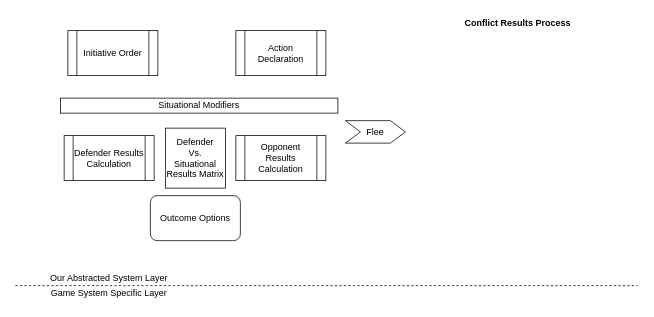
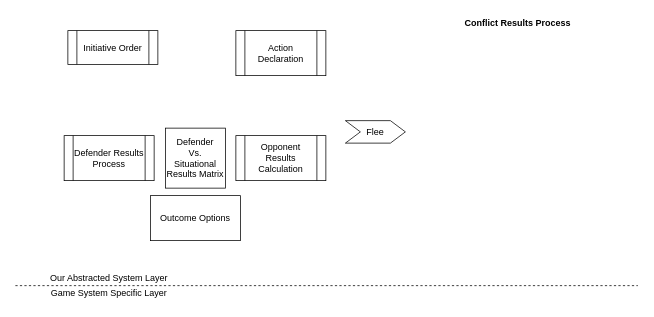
node "Initiative Order": size 90x45 -> 90x34
node "Situational Modifiers": removed
node "Defender Results Calculation": label "Defender Results Calculation" -> "Defender Results Process"
node "Outcome Options": shape rounded rectangle -> rectangle
